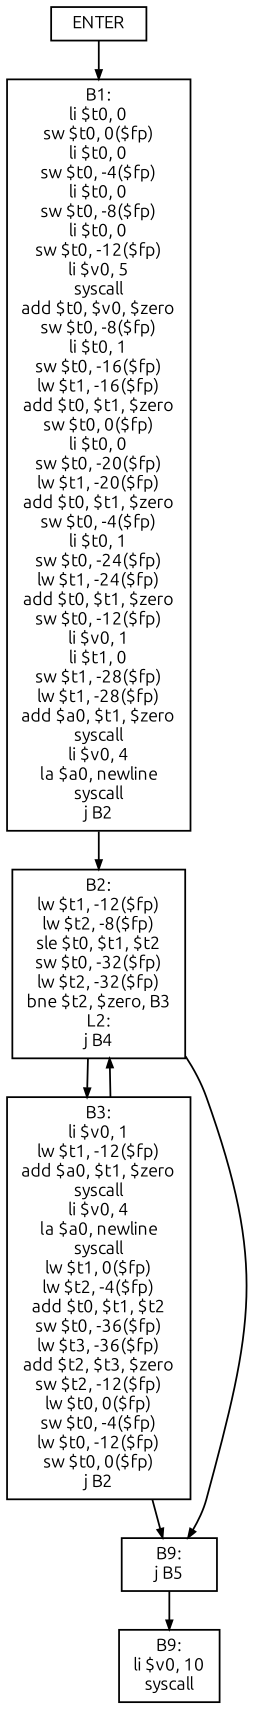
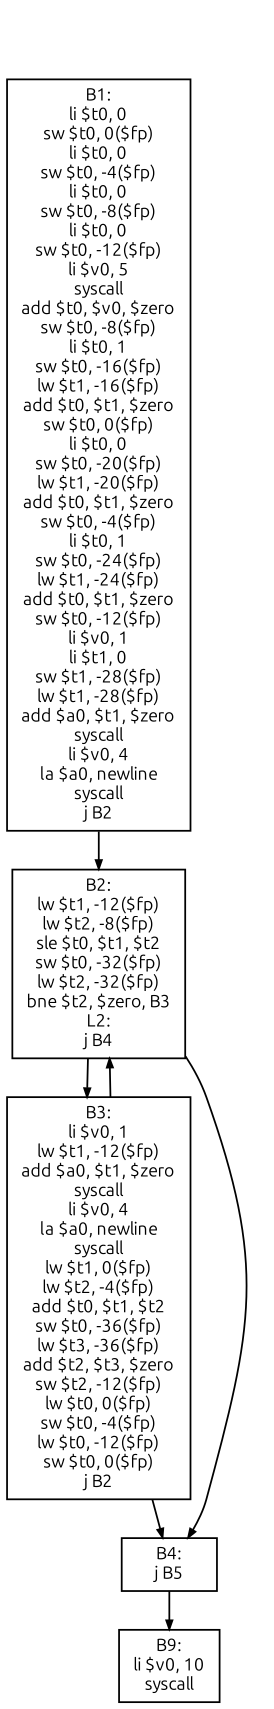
node "ENTER": removed
node "B9: j B5": label "B9: j B5" -> "B4: j B5"
